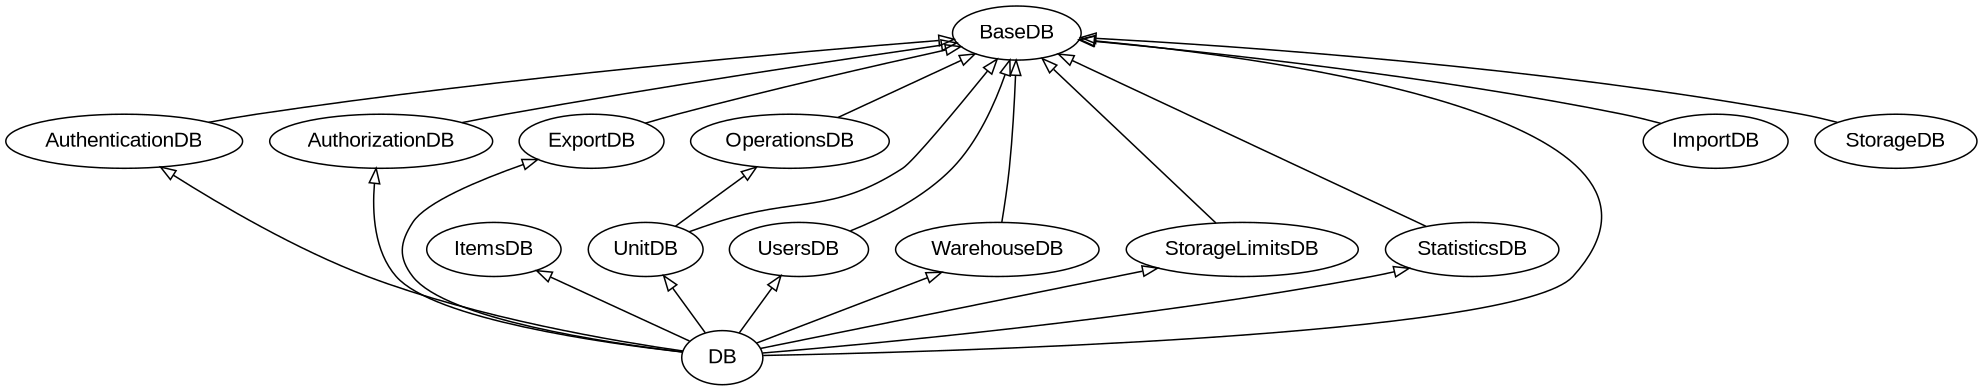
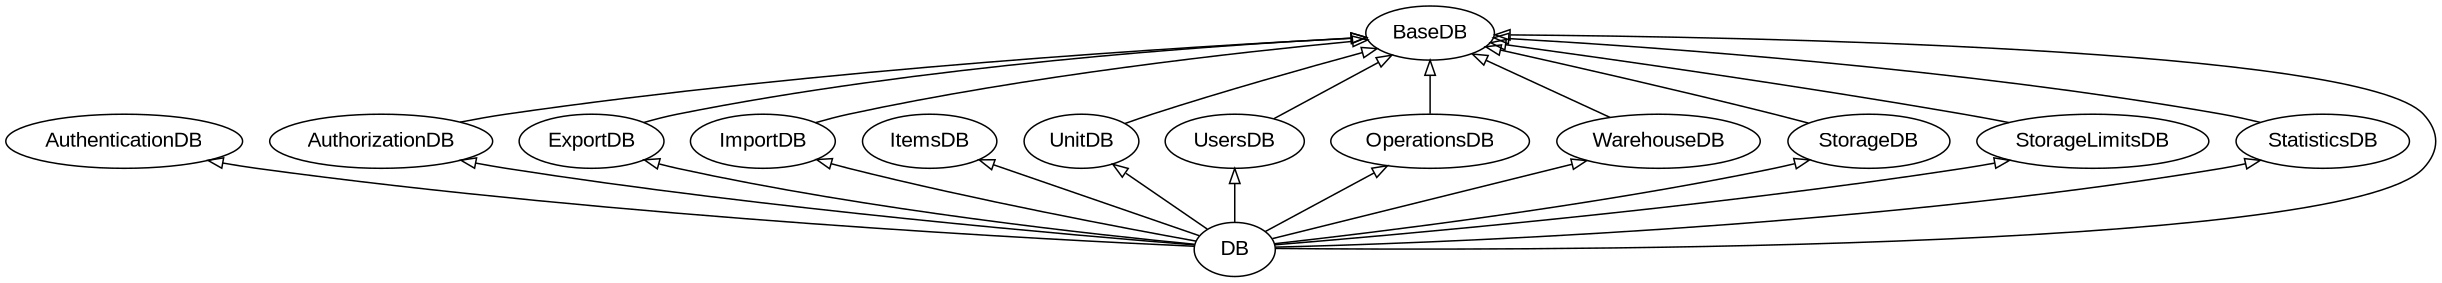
edge "AuthenticationDB" -> "BaseDB": removed
edge "UnitDB" -> "OperationsDB": now "DB" -> "OperationsDB"
edge "DB" -> "ImportDB": added
edge "DB" -> "StorageDB": added
